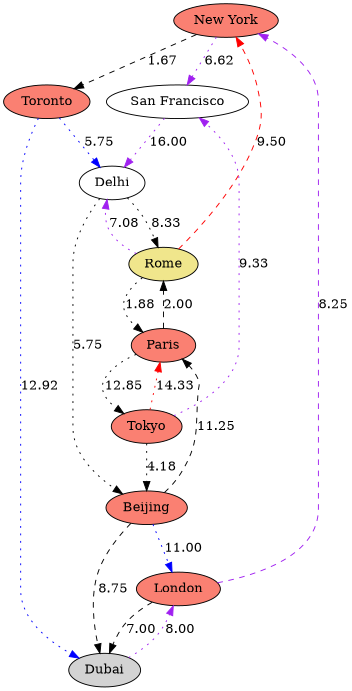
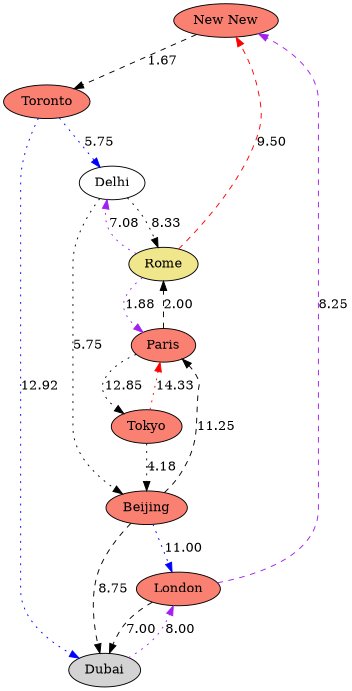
node "New York": label "New York" -> "New New"
node "San Francisco": removed
edge "Rome" -> "Paris": color black -> purple
